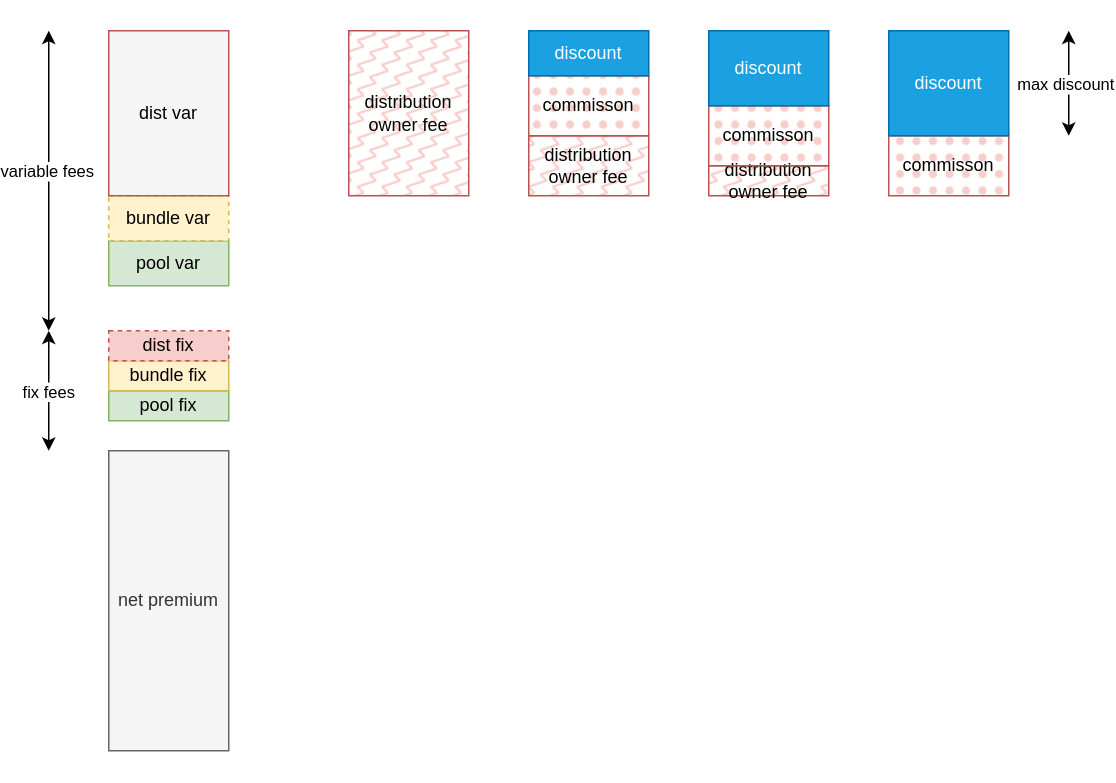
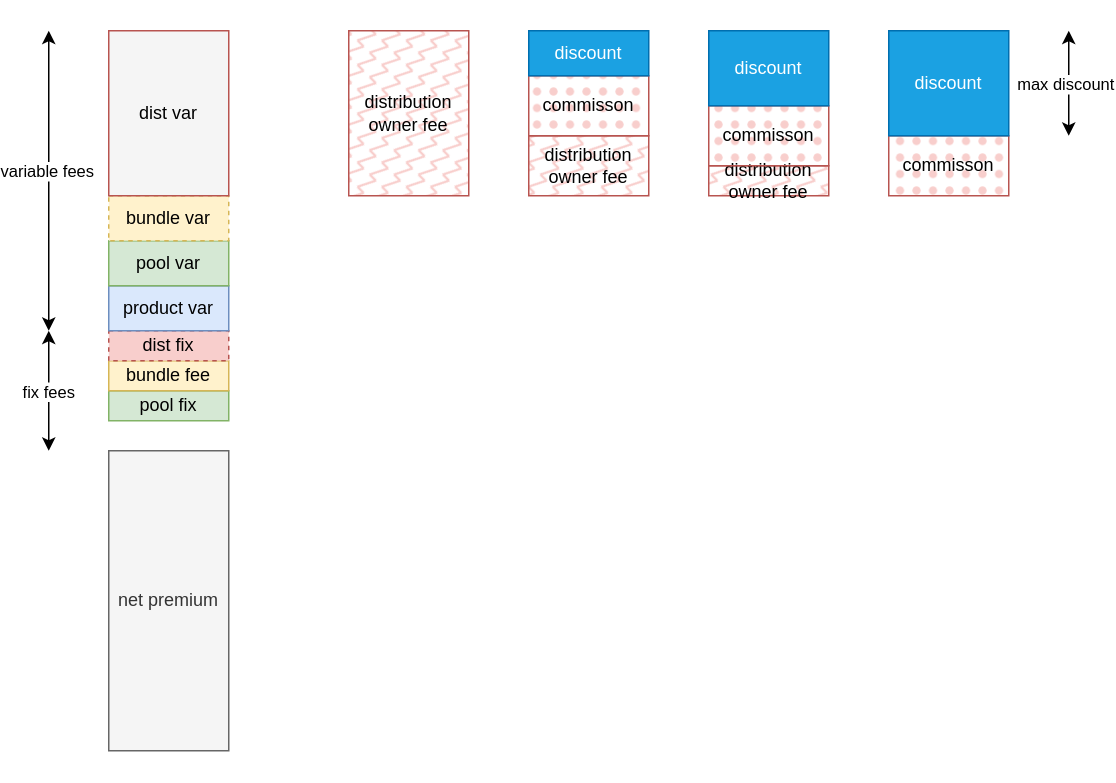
node "product var": added
node "bundle fix": label "bundle fix" -> "bundle fee"
